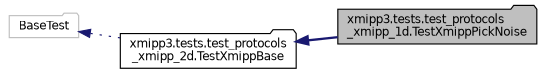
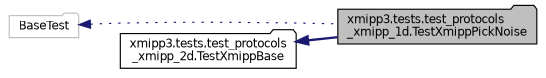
edge "xmipp3.tests.test_protocols _xmipp_2d.TestXmippBase" -> "BaseTest": now "xmipp3.tests.test_protocols _xmipp_1d.TestXmippPickNoise" -> "BaseTest"
